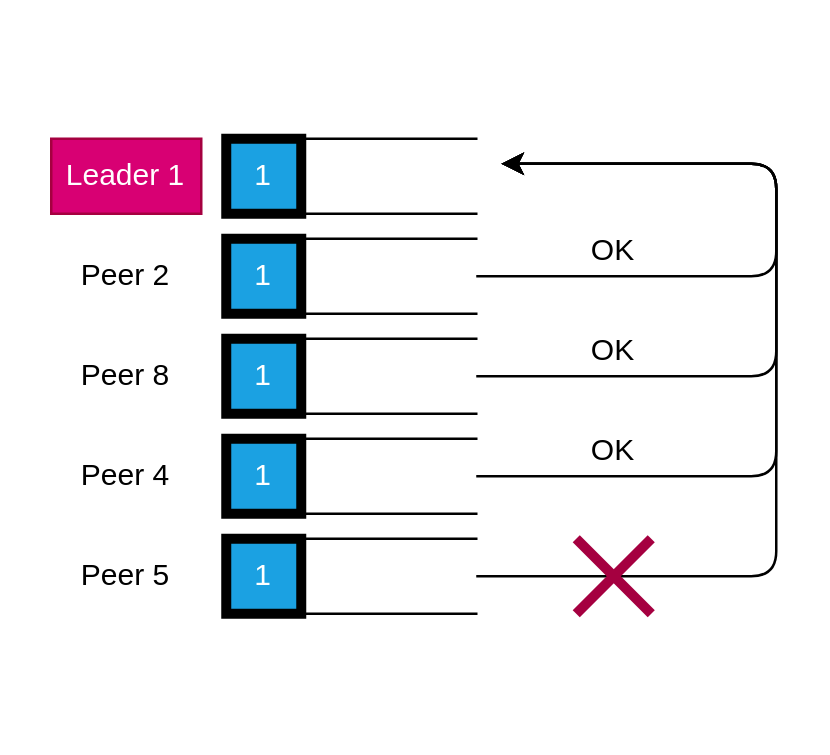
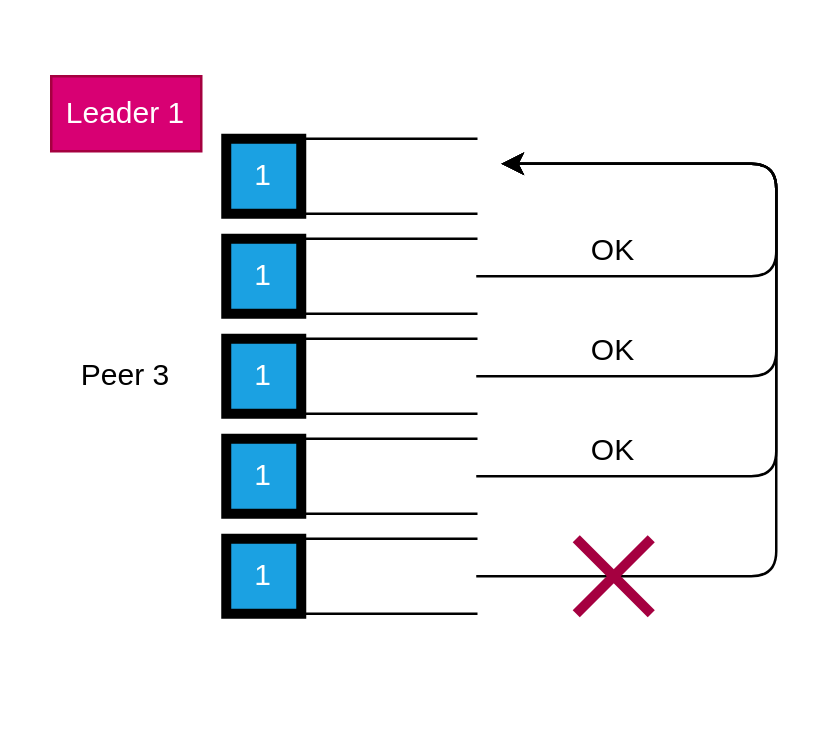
node "Leader 1": moved (126, 176) -> (126, 114)
node "Peer 2": removed
node "Peer 8": label "Peer 8" -> "Peer 3"
node "Peer 4": removed
node "Peer 5": removed
